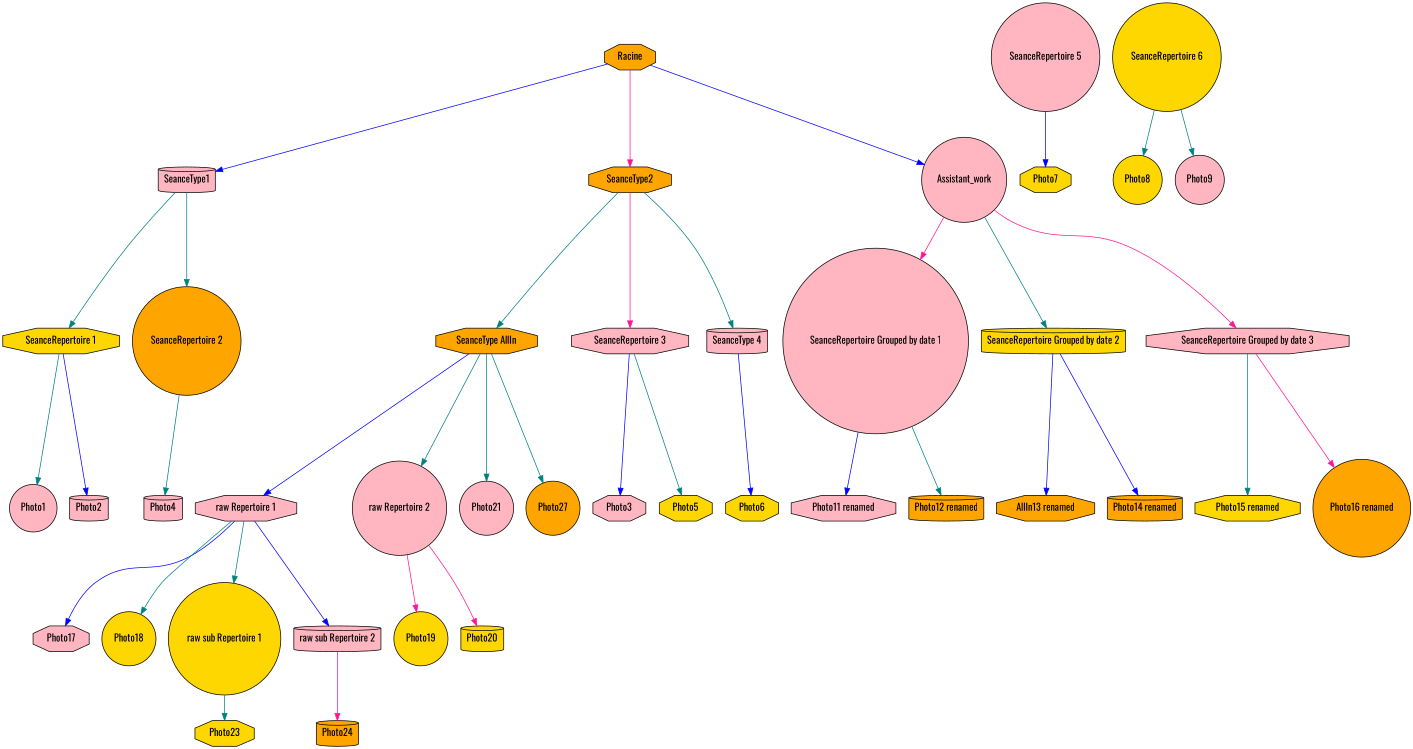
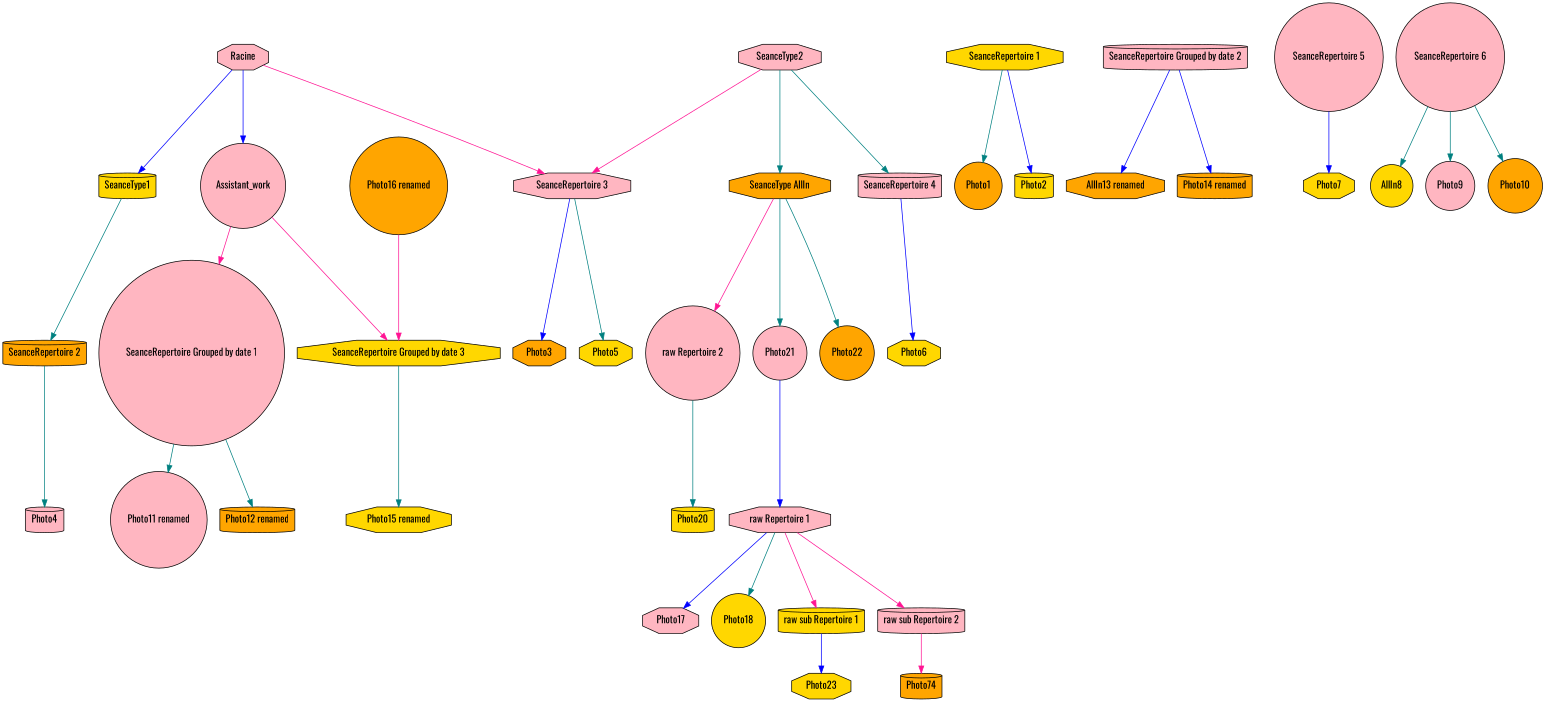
node "Racine": fillcolor orange -> lightpink
node "SeanceRepertoire 6": fillcolor gold -> lightpink
edge "Racine" -> "SeanceType2": now "Racine" -> "SeanceRepertoire 3"
node "SeanceType1": fillcolor lightpink -> gold
node "SeanceType2": fillcolor orange -> lightpink
node "Photo8": label "Photo8" -> "AllIn8"
node "Photo10": added
edge "SeanceType1" -> "SeanceRepertoire 1": removed
edge "Assistant_work" -> "SeanceRepertoire Grouped by date 2": removed
node "SeanceRepertoire 2": shape circle -> cylinder
node "SeanceType 4": label "SeanceType 4" -> "SeanceRepertoire 4"
node "SeanceRepertoire Grouped by date 2": fillcolor gold -> lightpink
node "SeanceRepertoire Grouped by date 3": fillcolor lightpink -> gold
edge "SeanceType AllIn" -> "raw Repertoire 2": color teal -> deeppink
edge "SeanceRepertoire Grouped by date 3" -> "Photo16 renamed": reversed
edge "SeanceType AllIn" -> "raw Repertoire 1": now "Photo21" -> "raw Repertoire 1"
edge "SeanceRepertoire Grouped by date 1" -> "Photo11 renamed": color blue -> teal
node "Photo1": fillcolor lightpink -> orange
node "Photo2": fillcolor lightpink -> gold
node "Photo27": label "Photo27" -> "Photo22"
node "Photo3": fillcolor lightpink -> orange
node "Photo11 renamed": shape octagon -> circle
edge "raw Repertoire 1" -> "raw sub Repertoire 1": color teal -> deeppink
edge "raw Repertoire 1" -> "raw sub Repertoire 2": color blue -> deeppink
edge "raw Repertoire 2" -> "Photo20": color deeppink -> teal
node "raw sub Repertoire 1": shape circle -> cylinder
node "Photo19": removed
edge "raw sub Repertoire 1" -> "Photo23": color teal -> blue
node "Photo24": label "Photo24" -> "Photo74"
